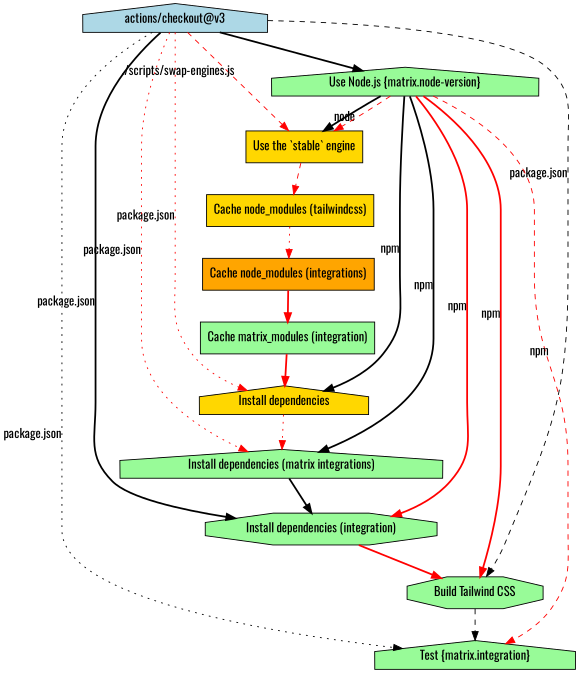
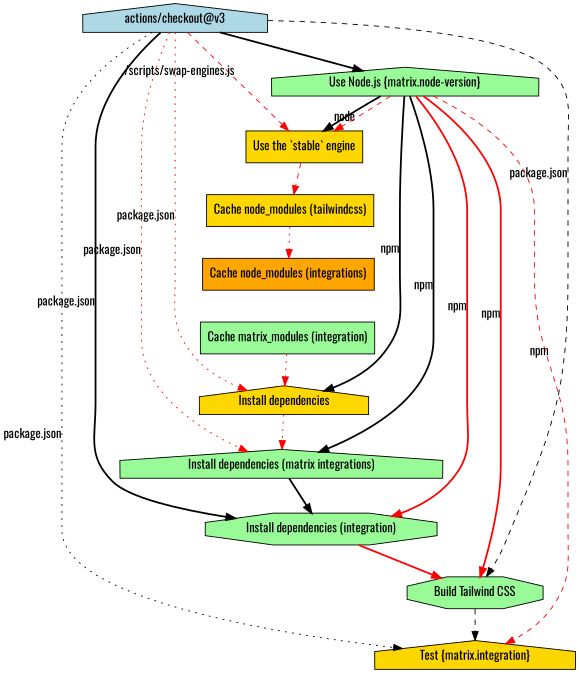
edge "Cache node_modules (integrations)" -> "Cache matrix_modules (integration)": removed
edge "Cache matrix_modules (integration)" -> "Install dependencies": style bold -> dotted
node "Test {matrix.integration}": fillcolor palegreen -> gold
